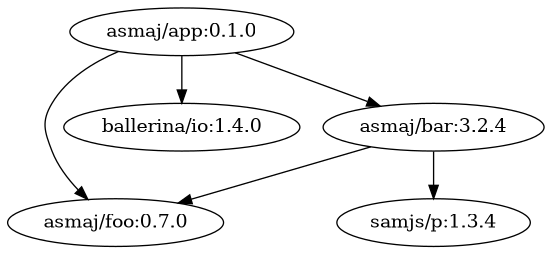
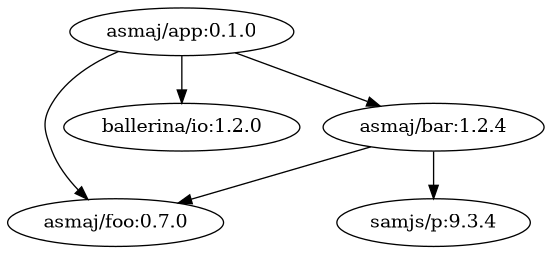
node "ballerina/io:1.4.0": label "ballerina/io:1.4.0" -> "ballerina/io:1.2.0"
node "asmaj/bar:3.2.4": label "asmaj/bar:3.2.4" -> "asmaj/bar:1.2.4"
node "samjs/p:1.3.4": label "samjs/p:1.3.4" -> "samjs/p:9.3.4"
